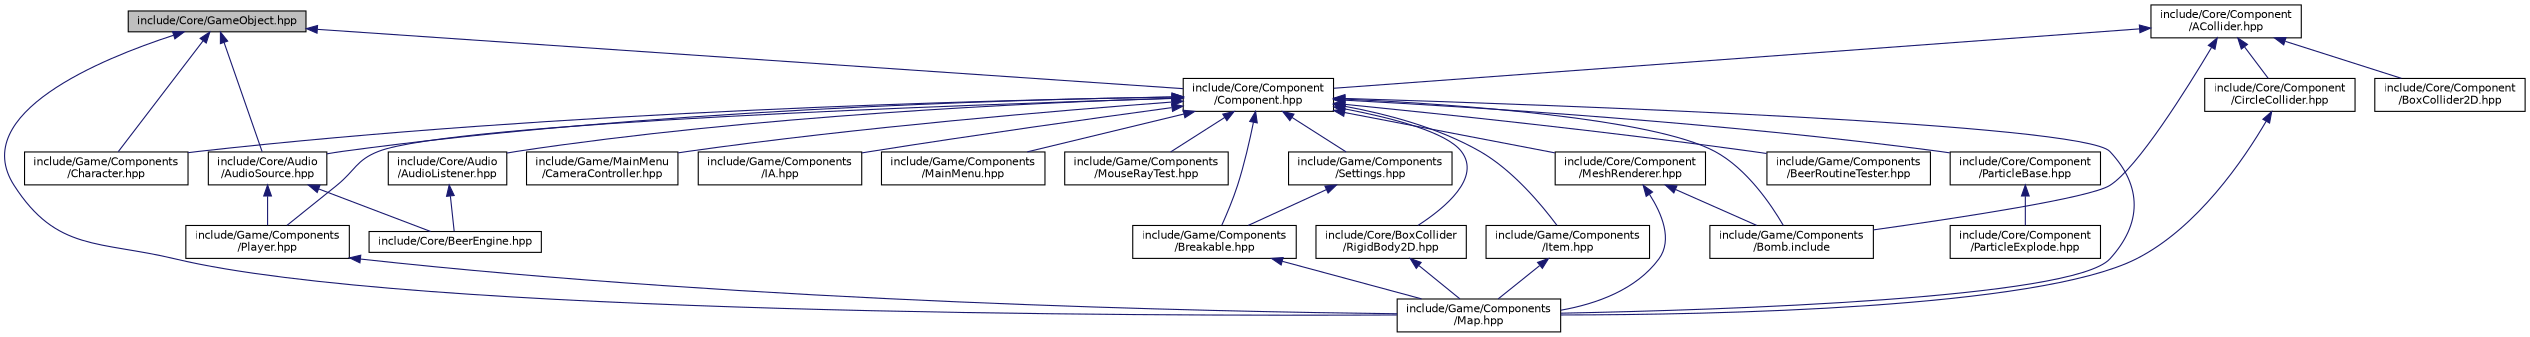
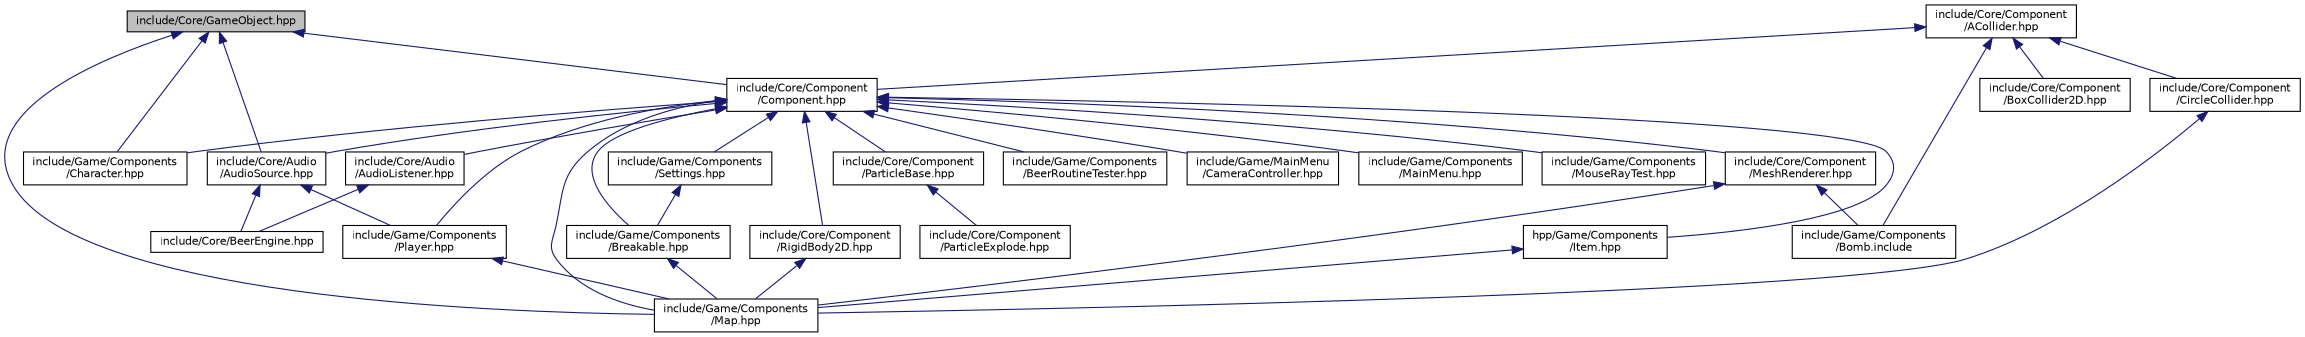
edge "include/Game/Components /Bomb.include" -> "include/Core/Component /Component.hpp": removed
node "include/Game/Components /IA.hpp": removed
node "include/Core/BoxCollider /RigidBody2D.hpp": label "include/Core/BoxCollider /RigidBody2D.hpp" -> "include/Core/Component /RigidBody2D.hpp"
node "include/Game/Components /Item.hpp": label "include/Game/Components /Item.hpp" -> "hpp/Game/Components /Item.hpp"
